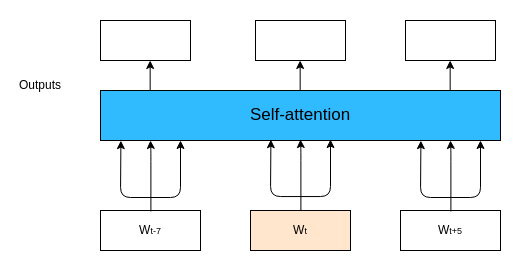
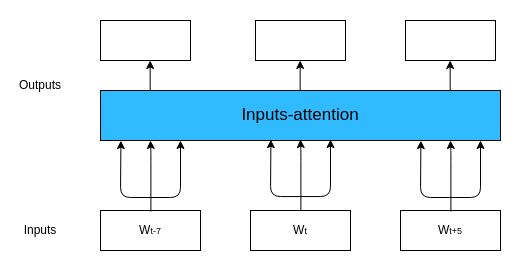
node "Self-attention": label "Self-attention" -> "Inputs-attention"
node "Inputs": added
node "Wt": fillcolor #ffe6cc -> #ffffff
